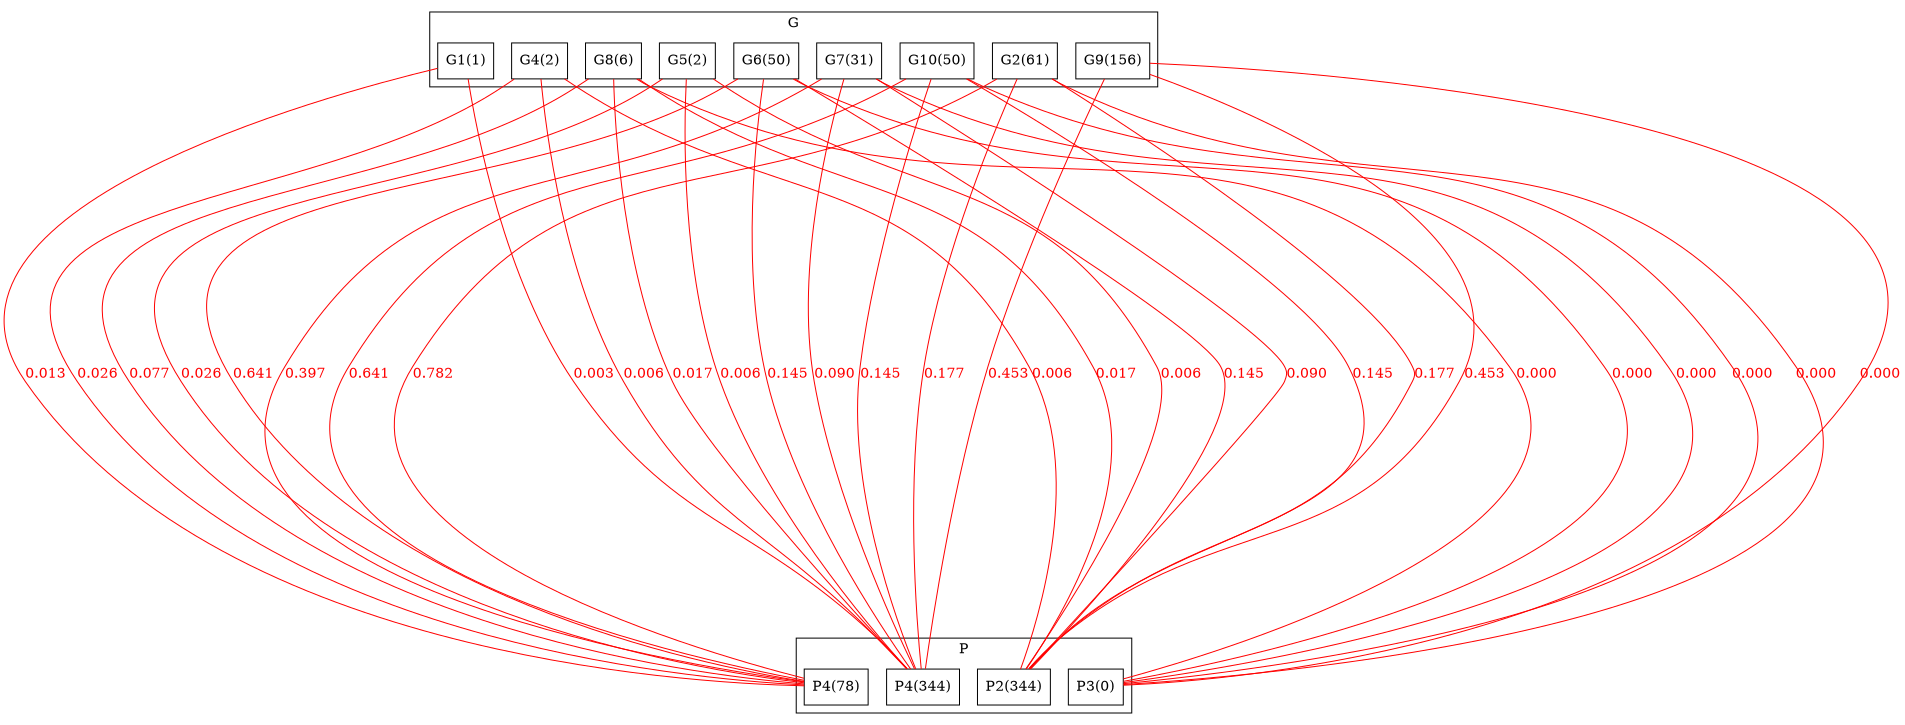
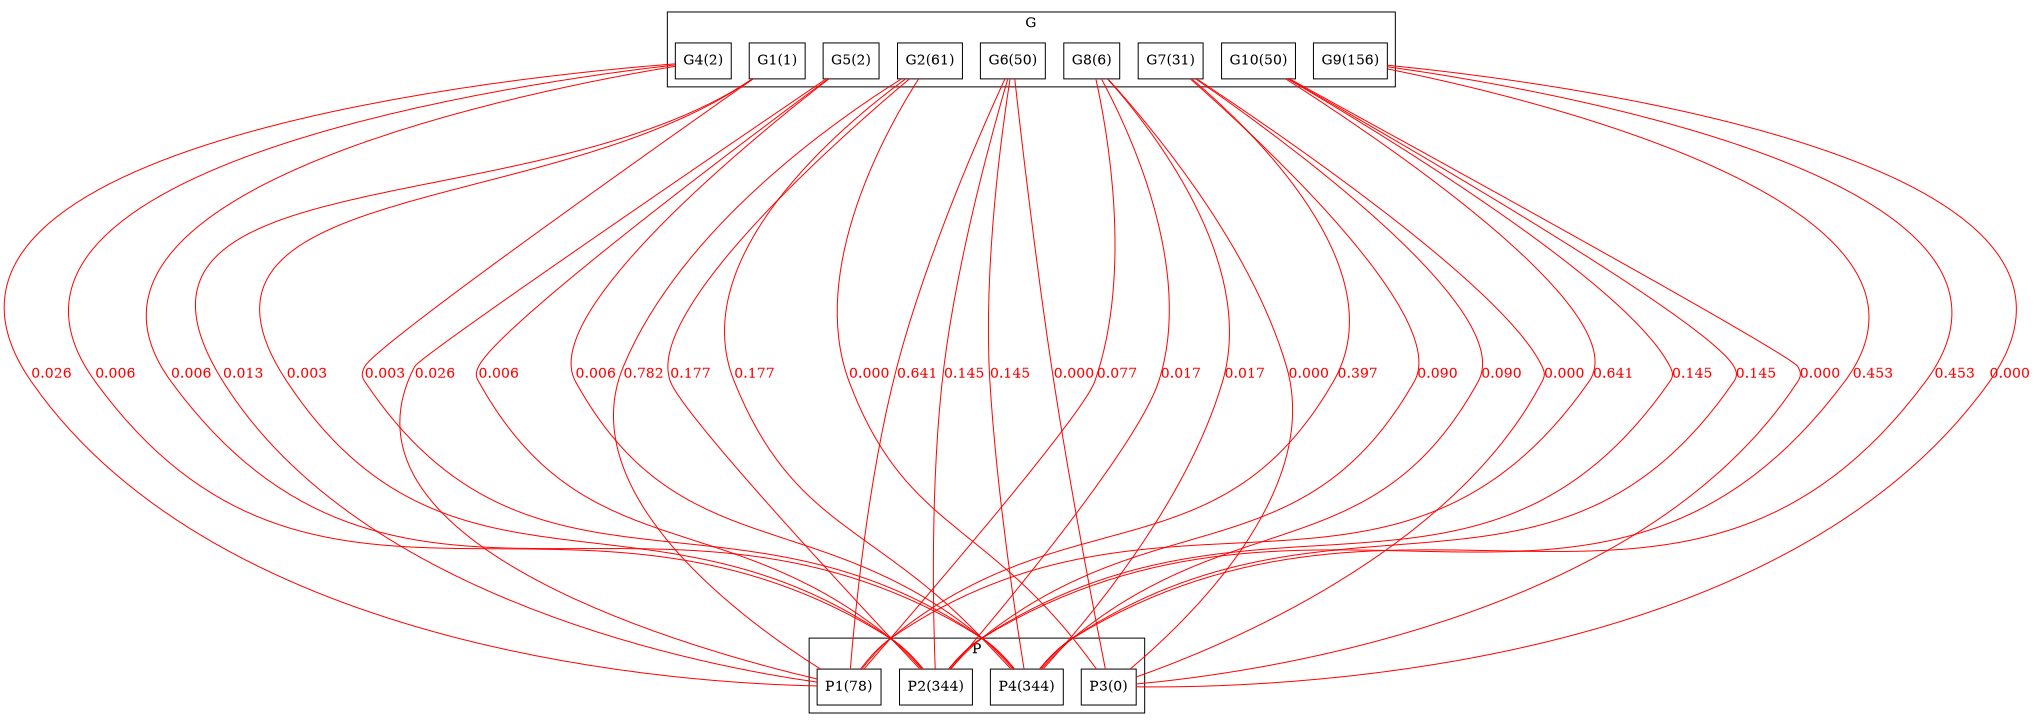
edge "G1(1)" -- "P2(344)": added, label "0.003"
node "P4(78)": label "P4(78)" -> "P1(78)"
